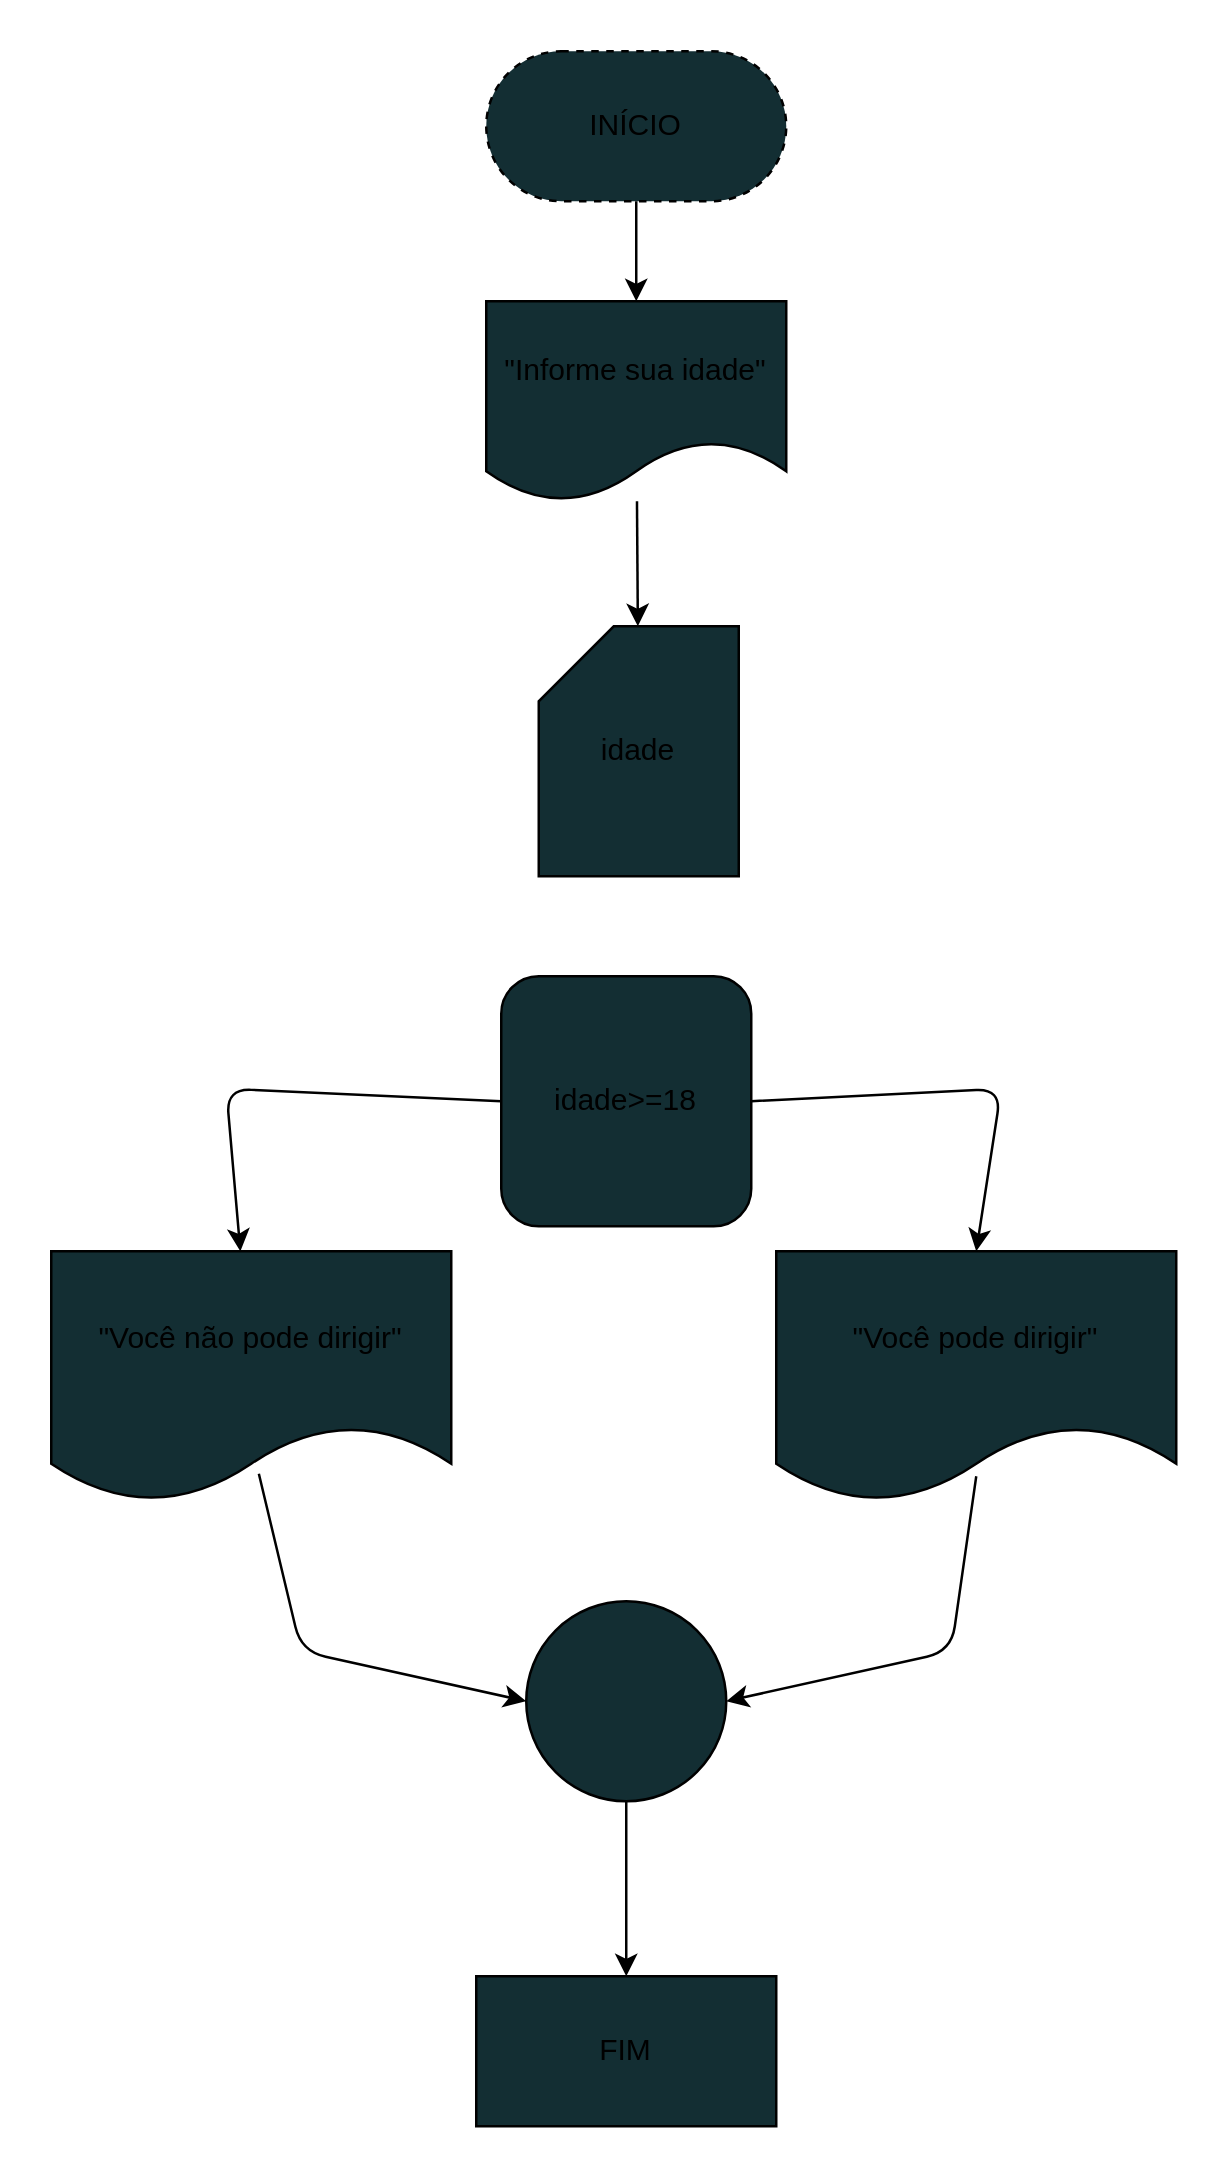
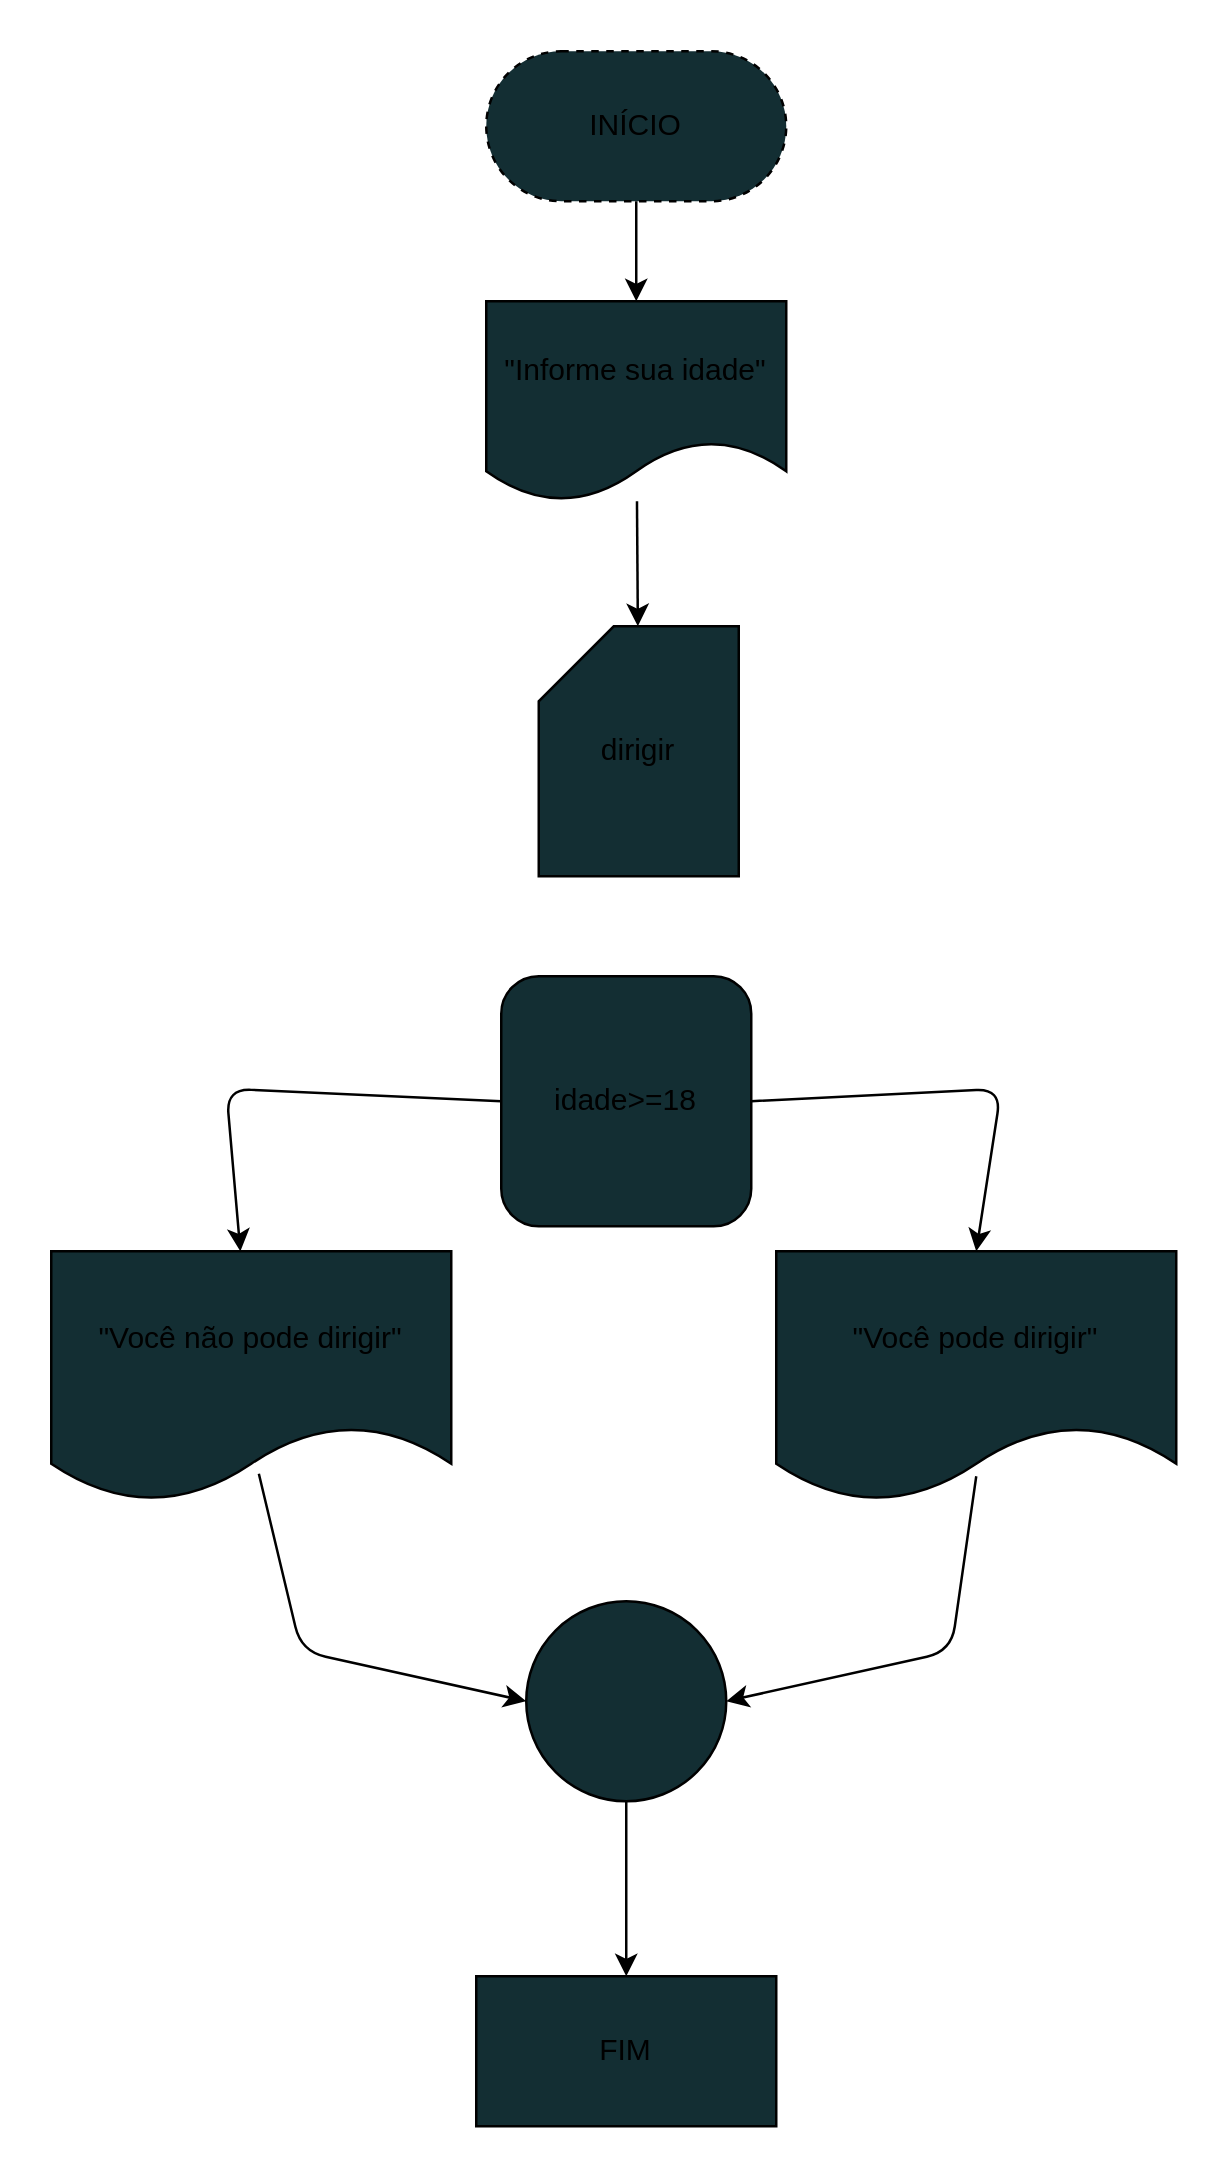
node "idade": label "idade" -> "dirigir"
